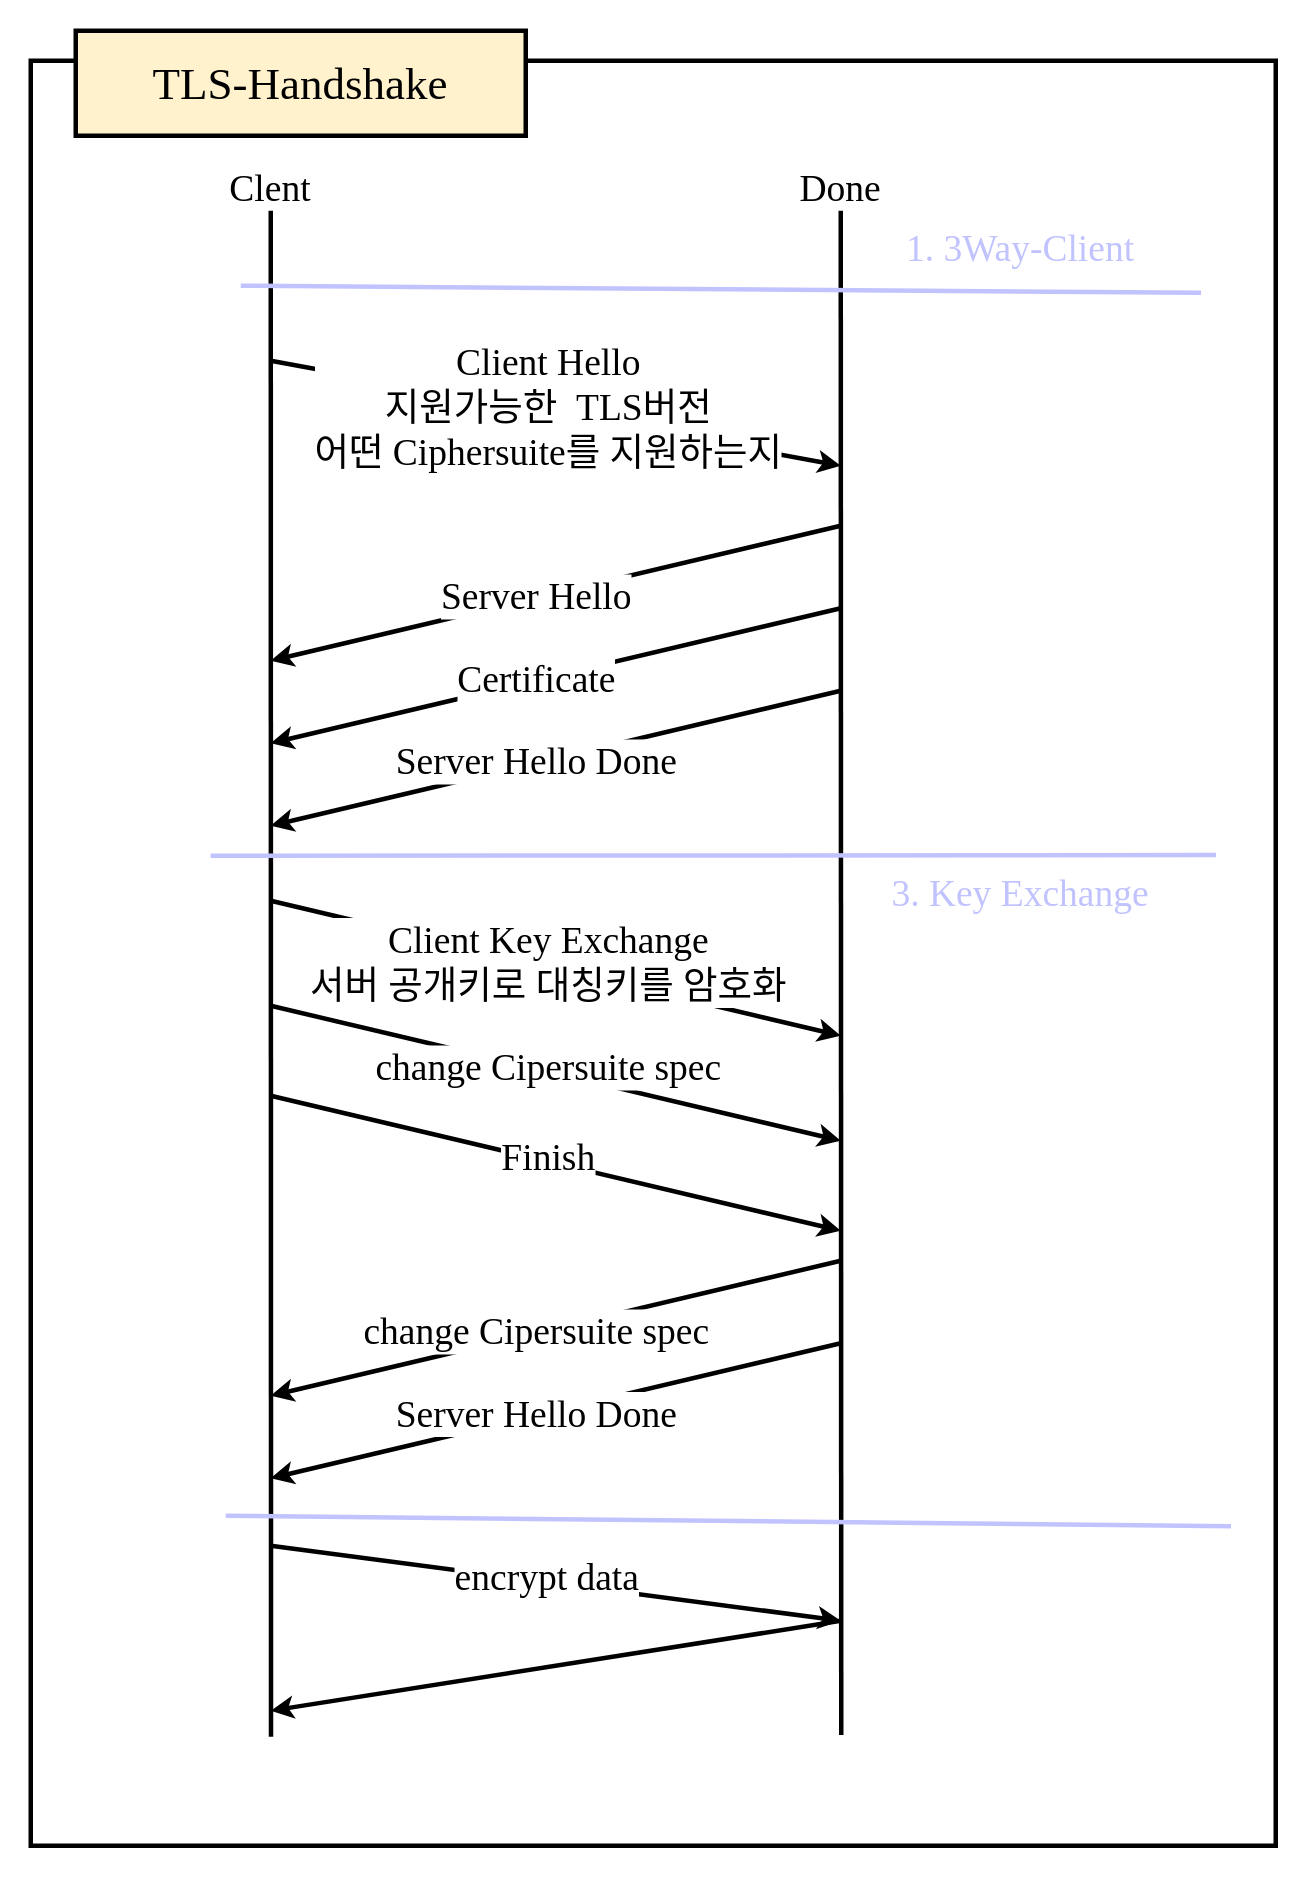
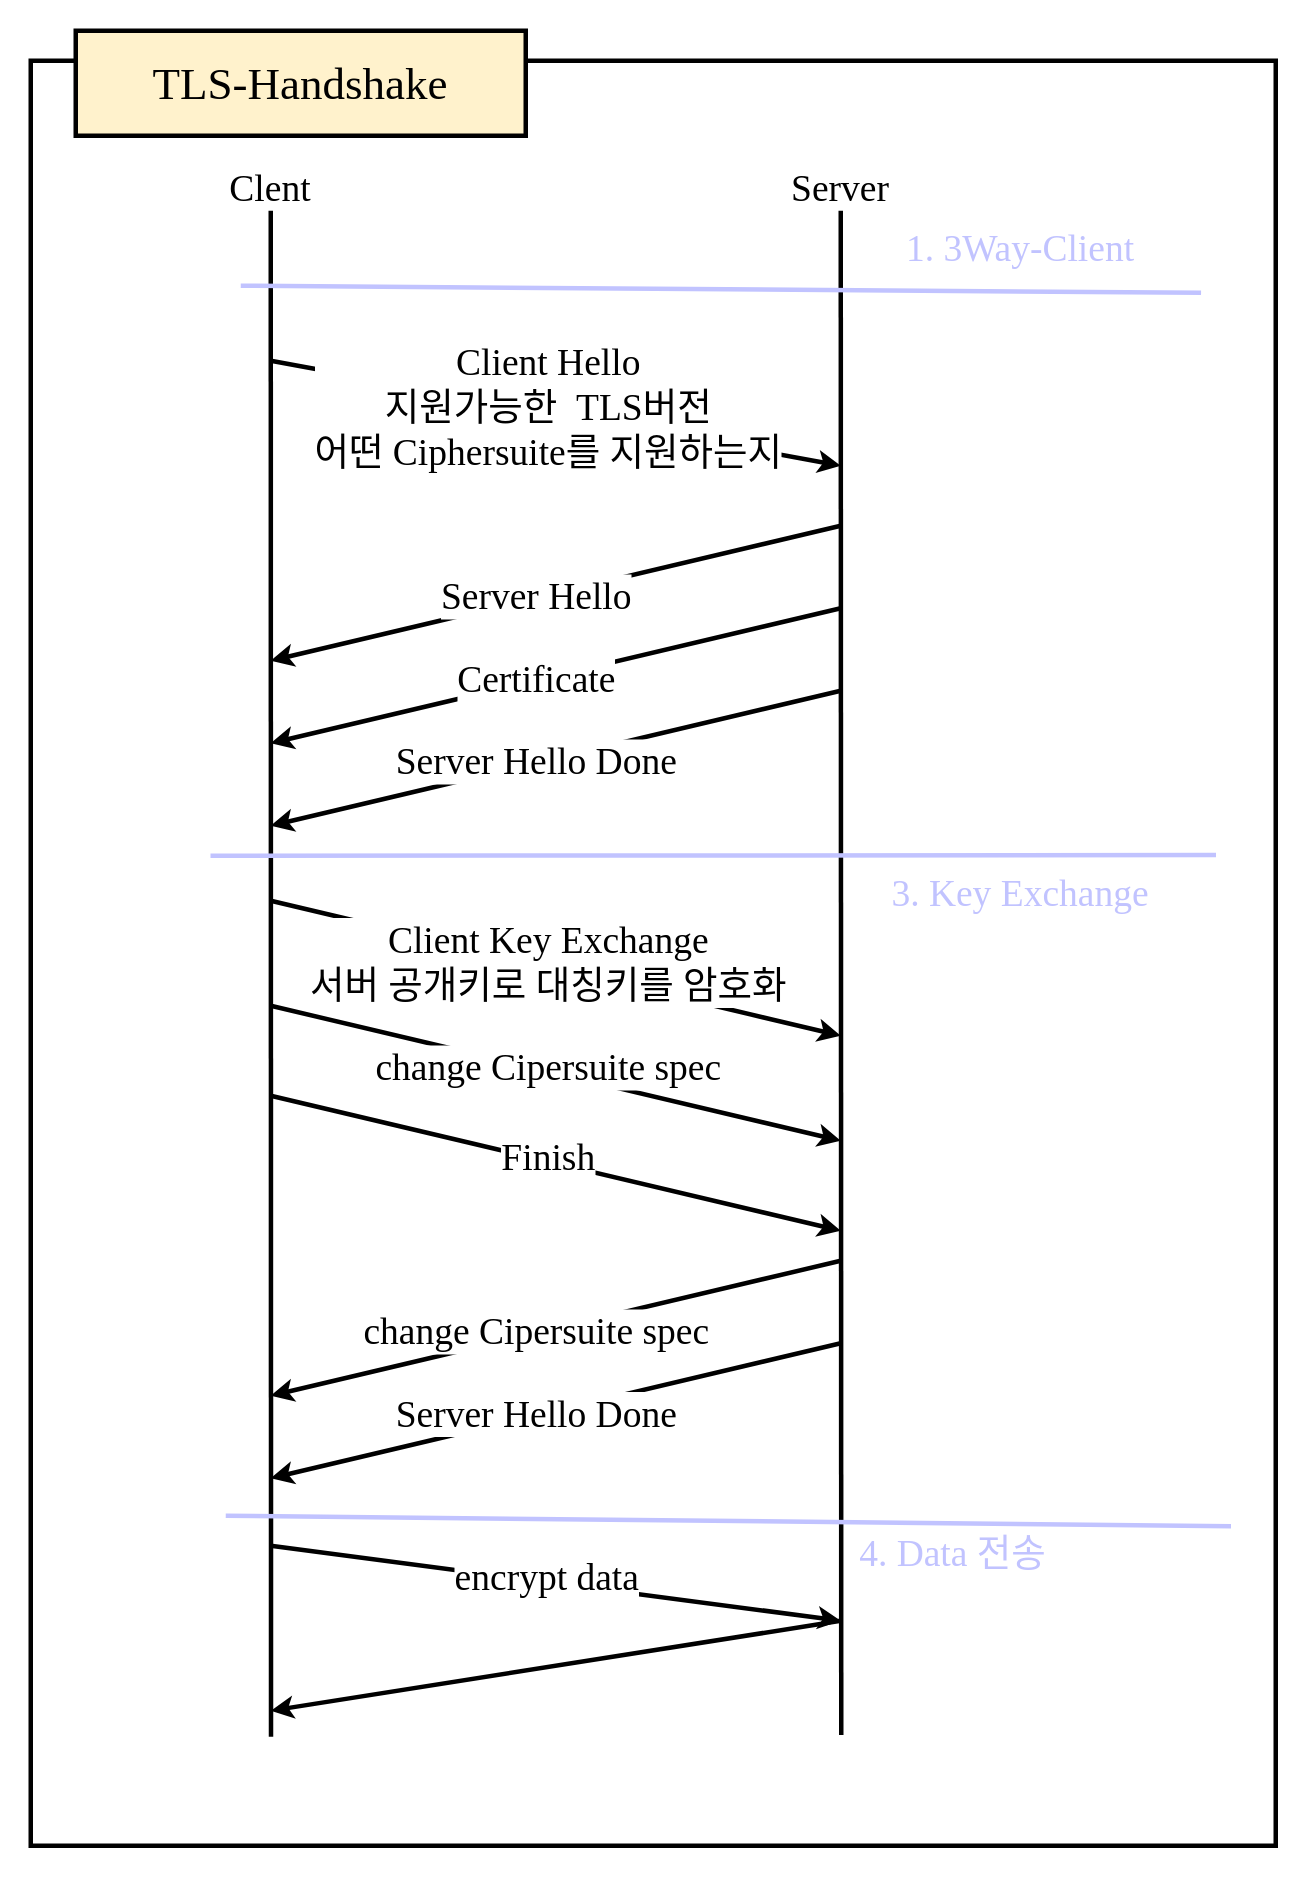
node "Done": label "Done" -> "Server"
node "4. Data 전송": added
